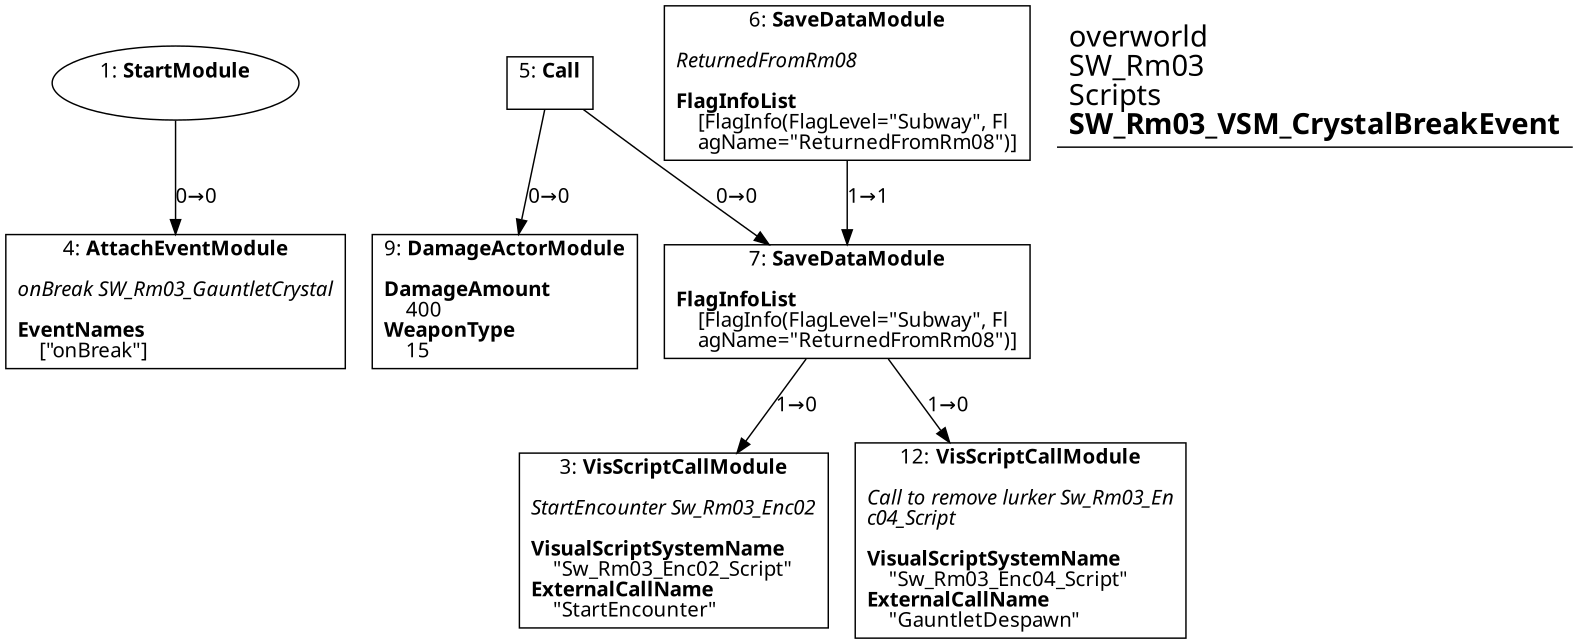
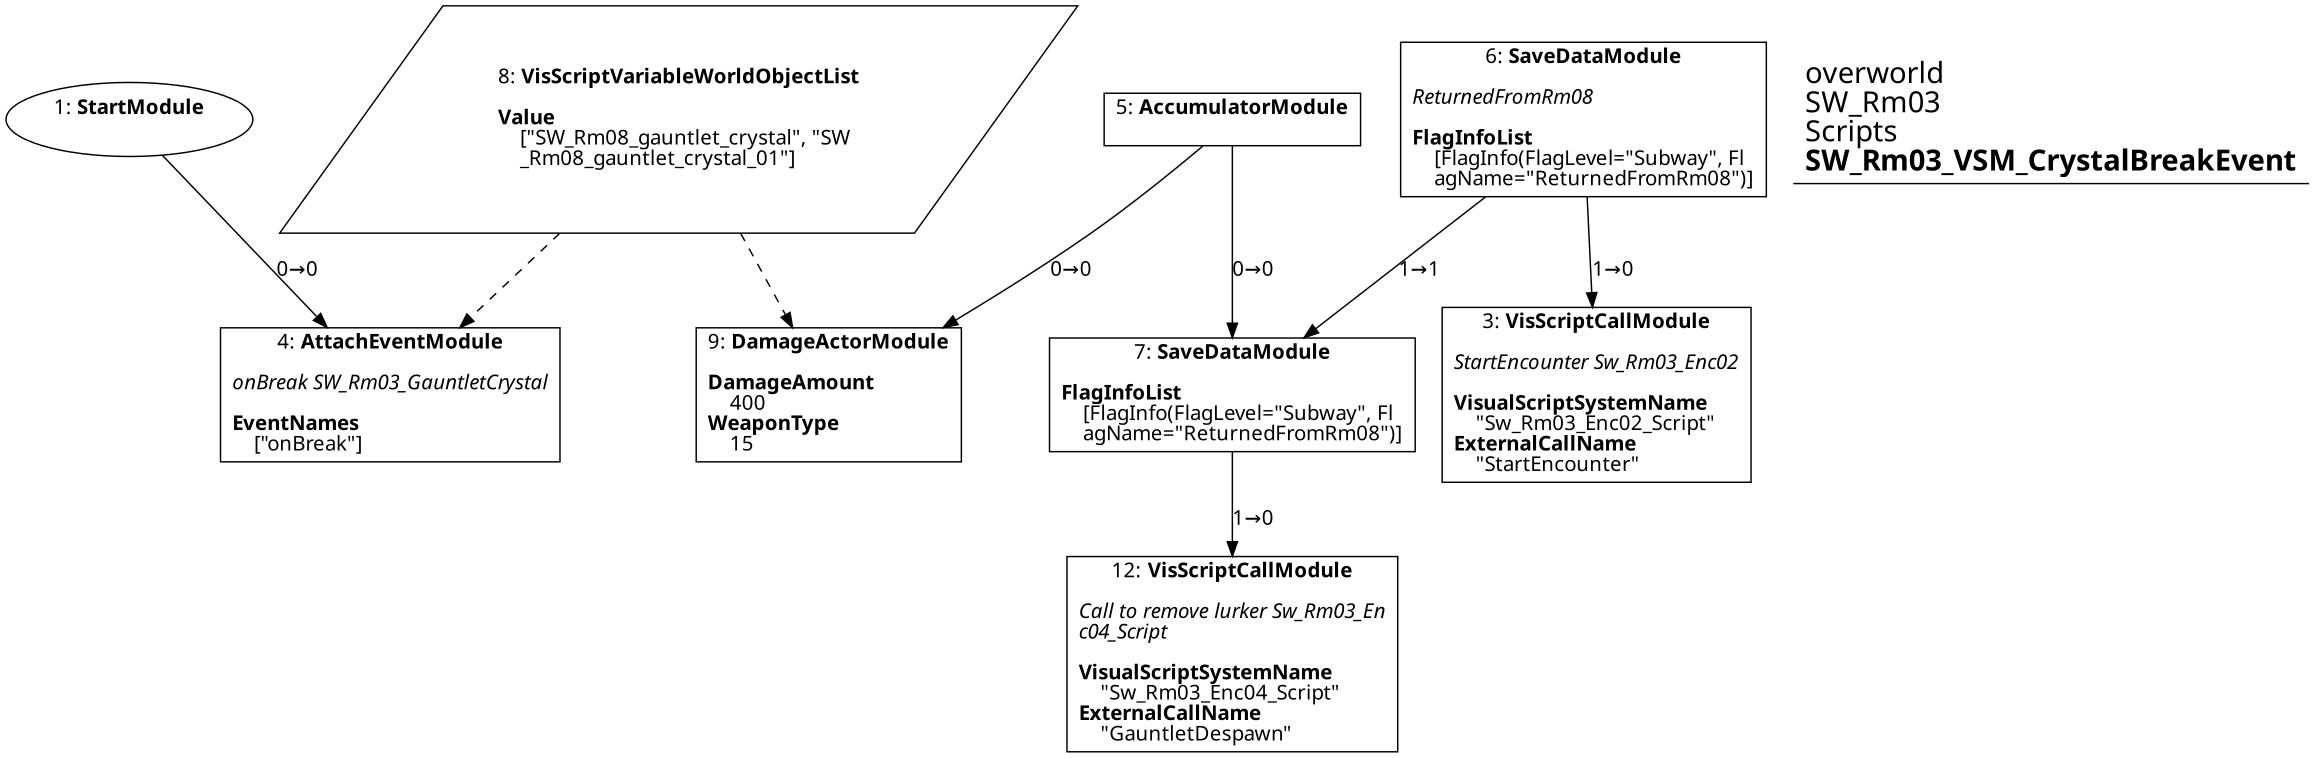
node "5:": text "Call" -> "AccumulatorModule"
node "8:": added
edge "7:" -> "3:": now "6:" -> "3:"
